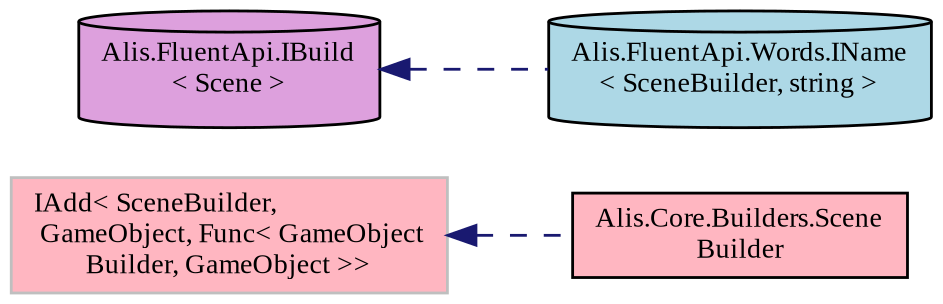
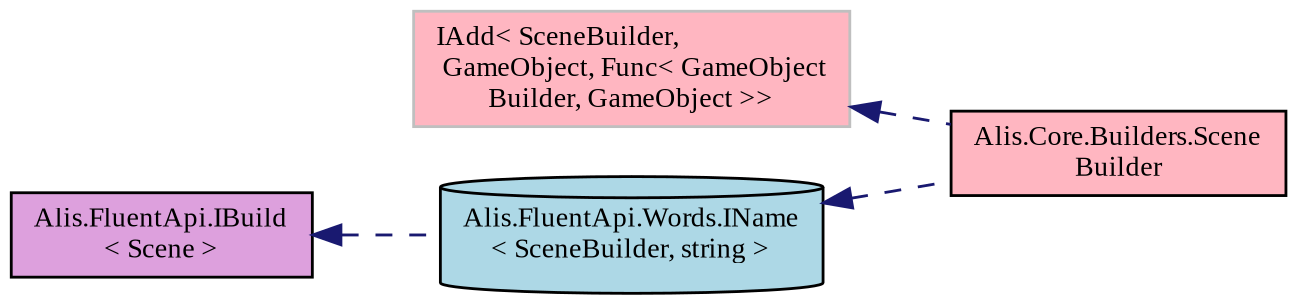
node "Alis.FluentApi.IBuild < Scene >": shape cylinder -> box
edge "Alis.Core.Builders.Scene Builder" -> "Alis.FluentApi.Words.IName < SceneBuilder, string >": added
